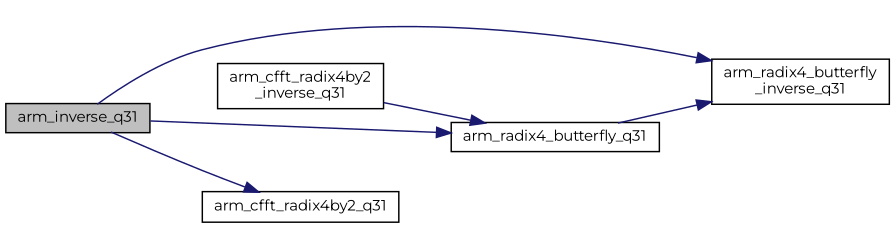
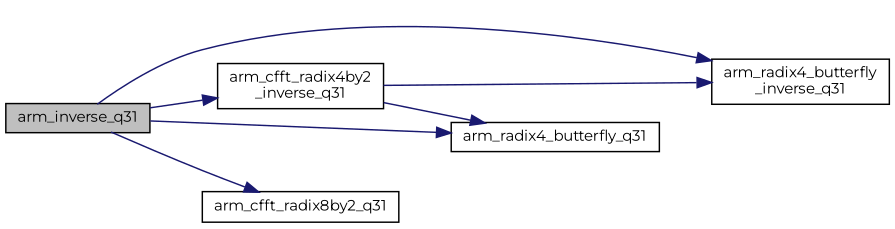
edge "arm_inverse_q31" -> "arm_cfft_radix4by2 _inverse_q31": added
edge "arm_radix4_butterfly_q31" -> "arm_radix4_butterfly _inverse_q31": now "arm_cfft_radix4by2 _inverse_q31" -> "arm_radix4_butterfly _inverse_q31"
node "arm_cfft_radix4by2_q31": label "arm_cfft_radix4by2_q31" -> "arm_cfft_radix8by2_q31"
